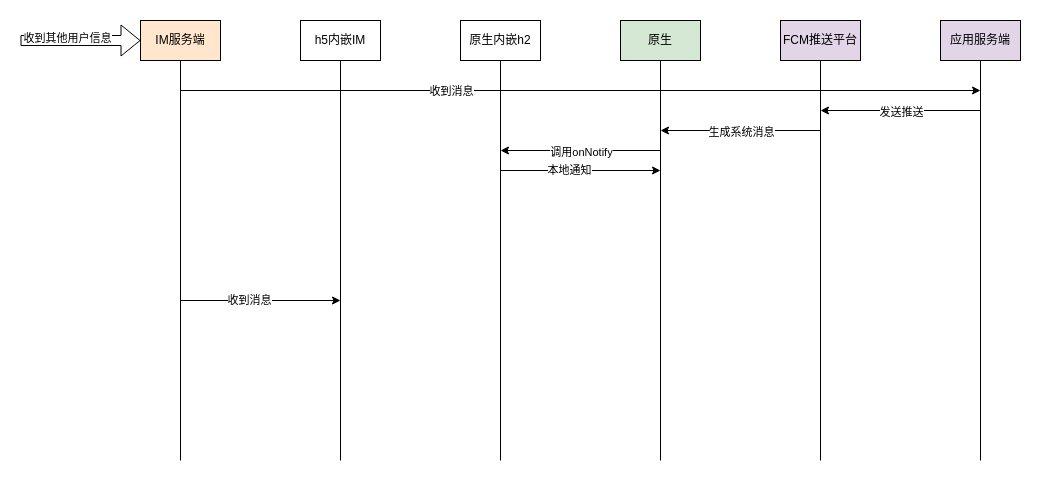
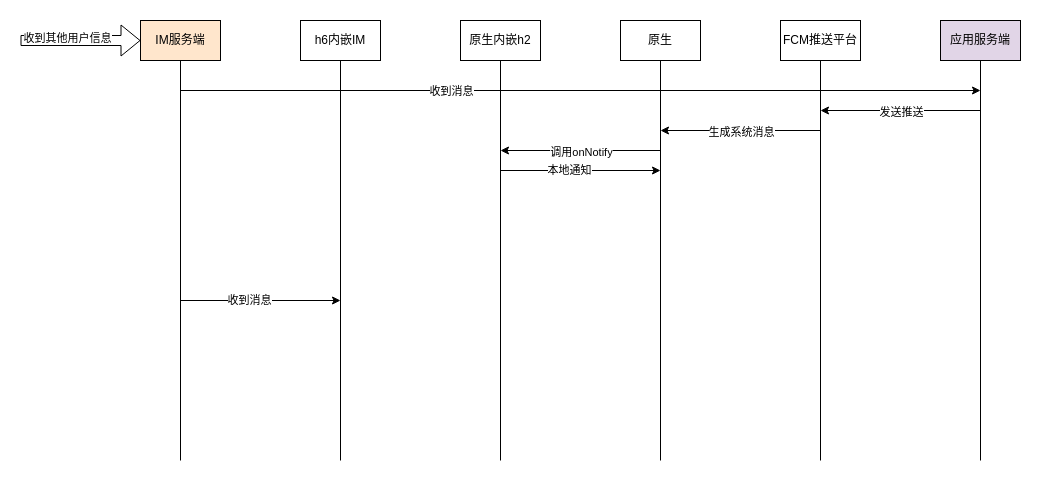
node "h5内嵌IM": label "h5内嵌IM" -> "h6内嵌IM"
node "原生": fillcolor #d5e8d4 -> #ffffff
node "FCM推送平台": fillcolor #e1d5e7 -> #ffffff
